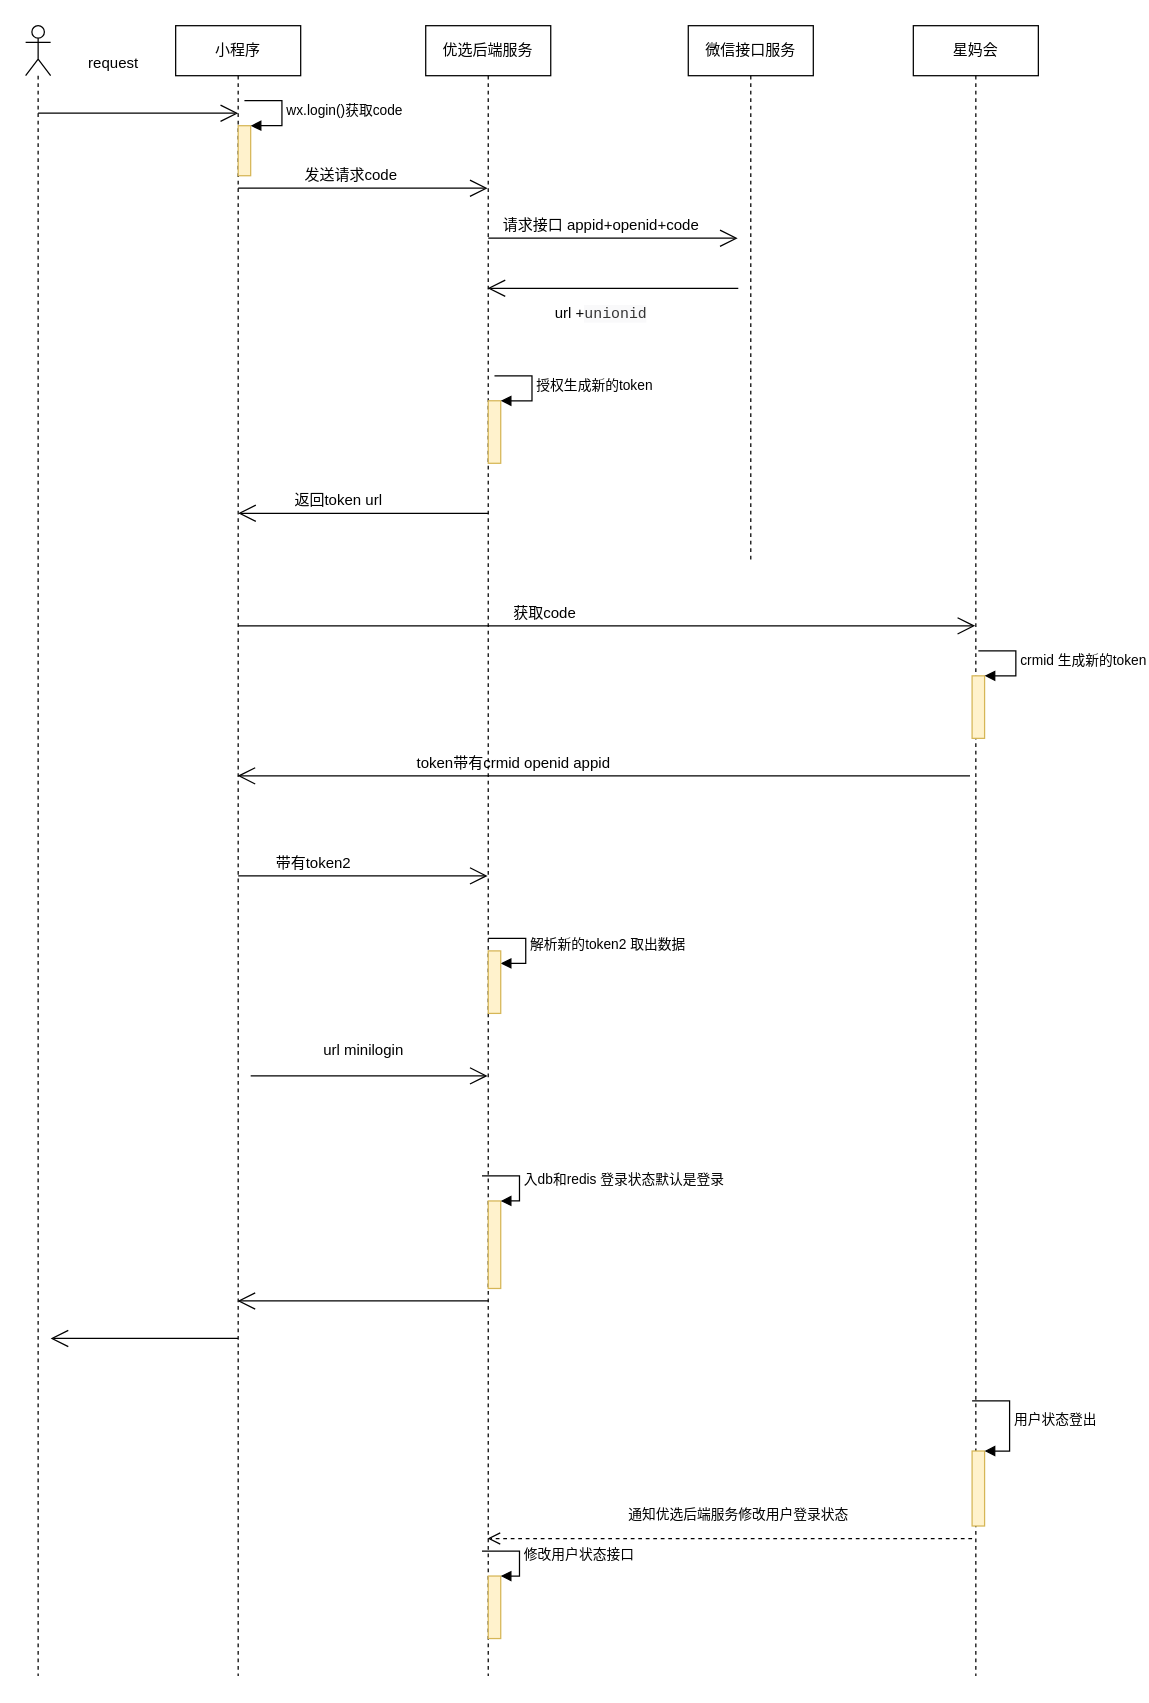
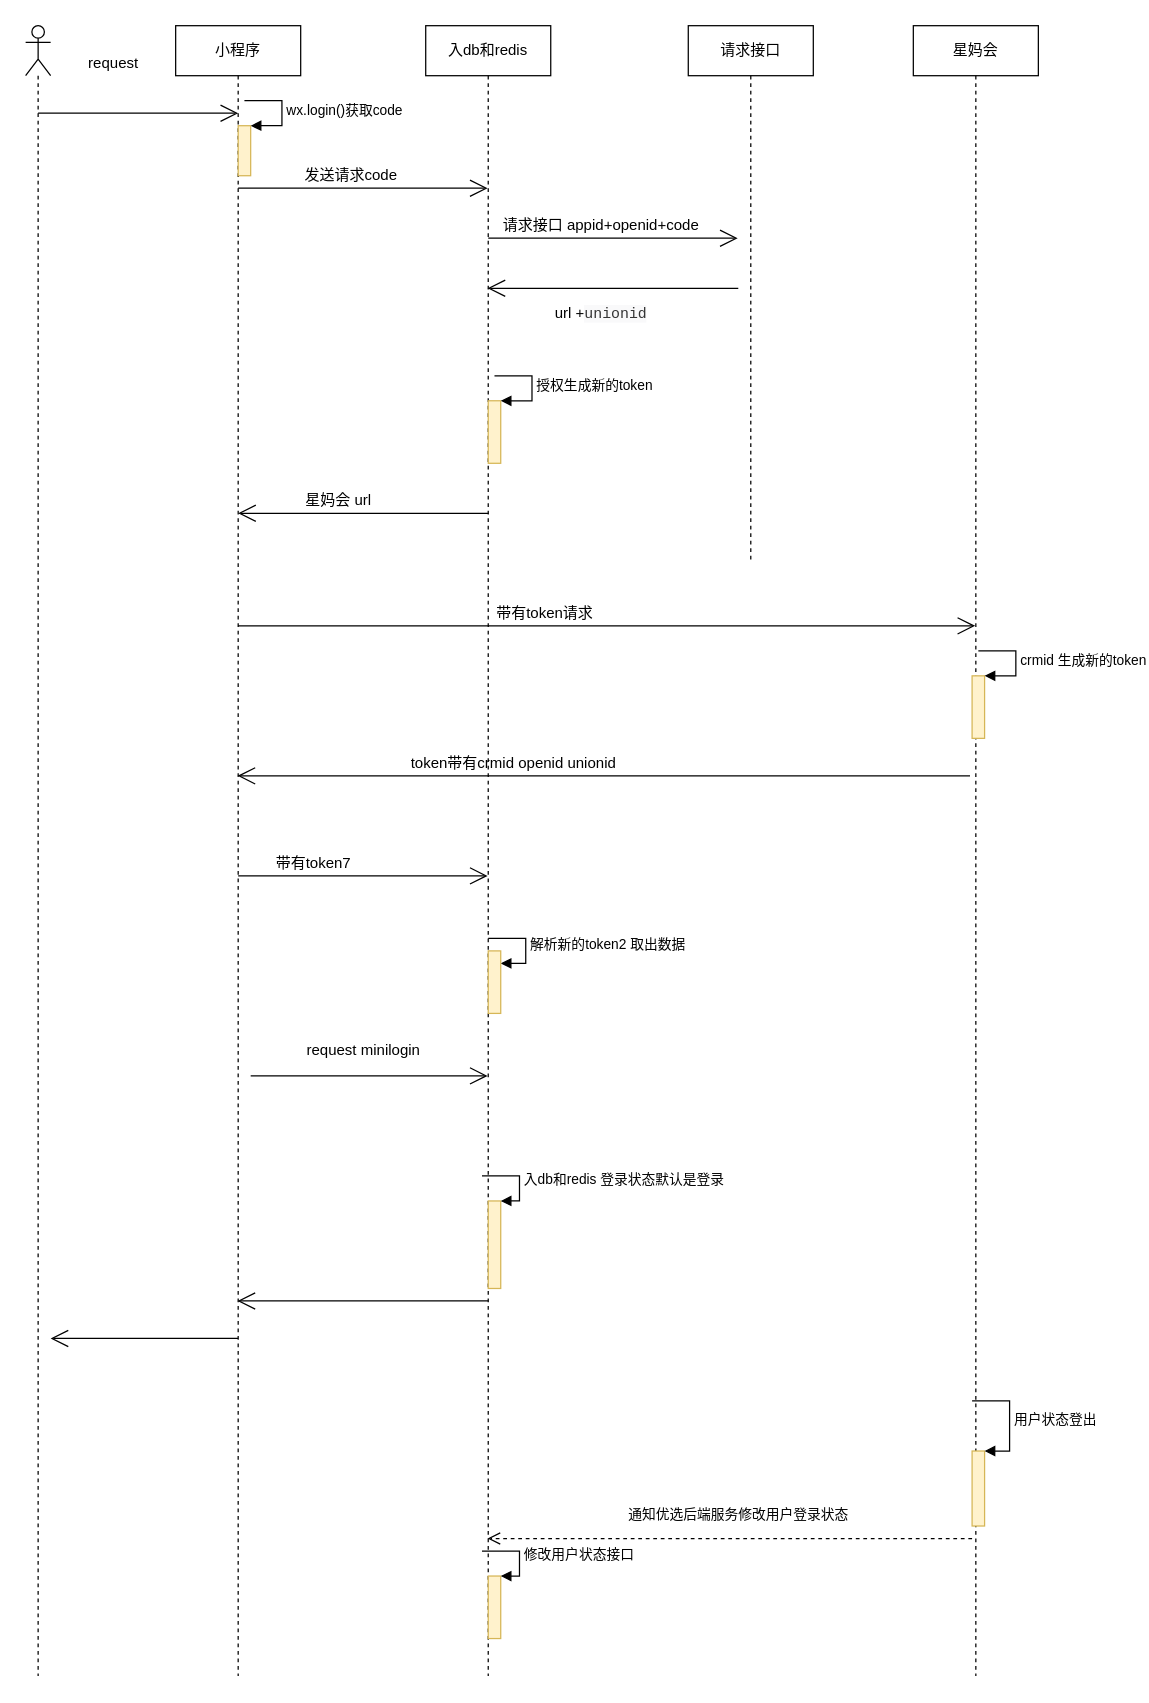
node "优选后端服务": label "优选后端服务" -> "入db和redis"
node "微信接口服务": label "微信接口服务" -> "请求接口"
node "返回token url": label "返回token url" -> "星妈会 url"
node "获取code": label "获取code" -> "带有token请求"
node "token带有crmid openid appid": label "token带有crmid openid appid" -> "token带有crmid openid unionid"
node "带有token2": label "带有token2" -> "带有token7"
node "url minilogin": label "url minilogin" -> "request minilogin"
